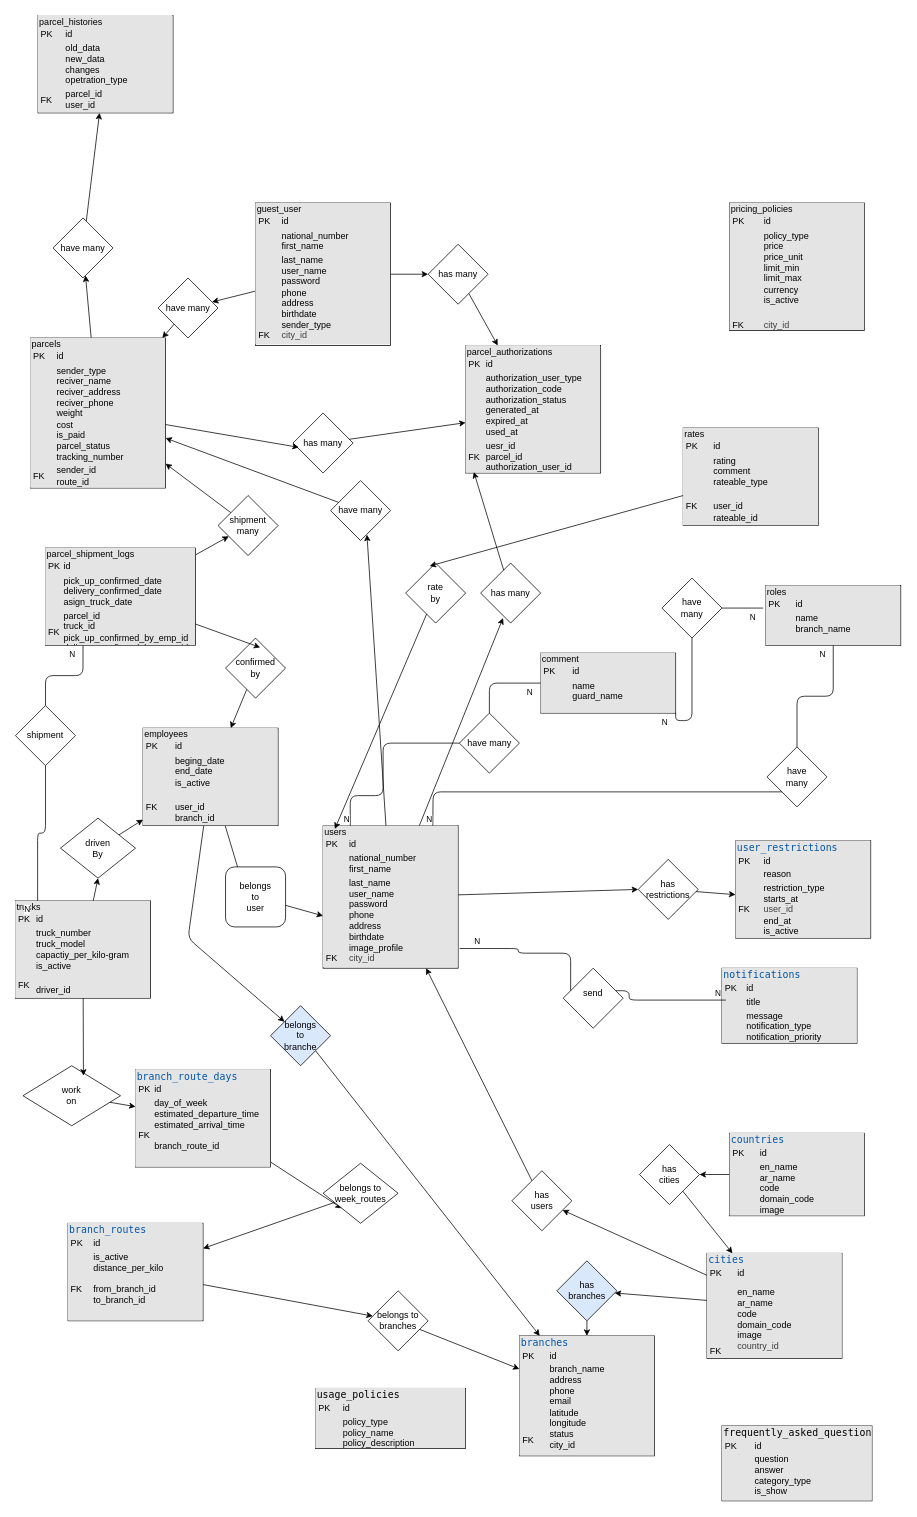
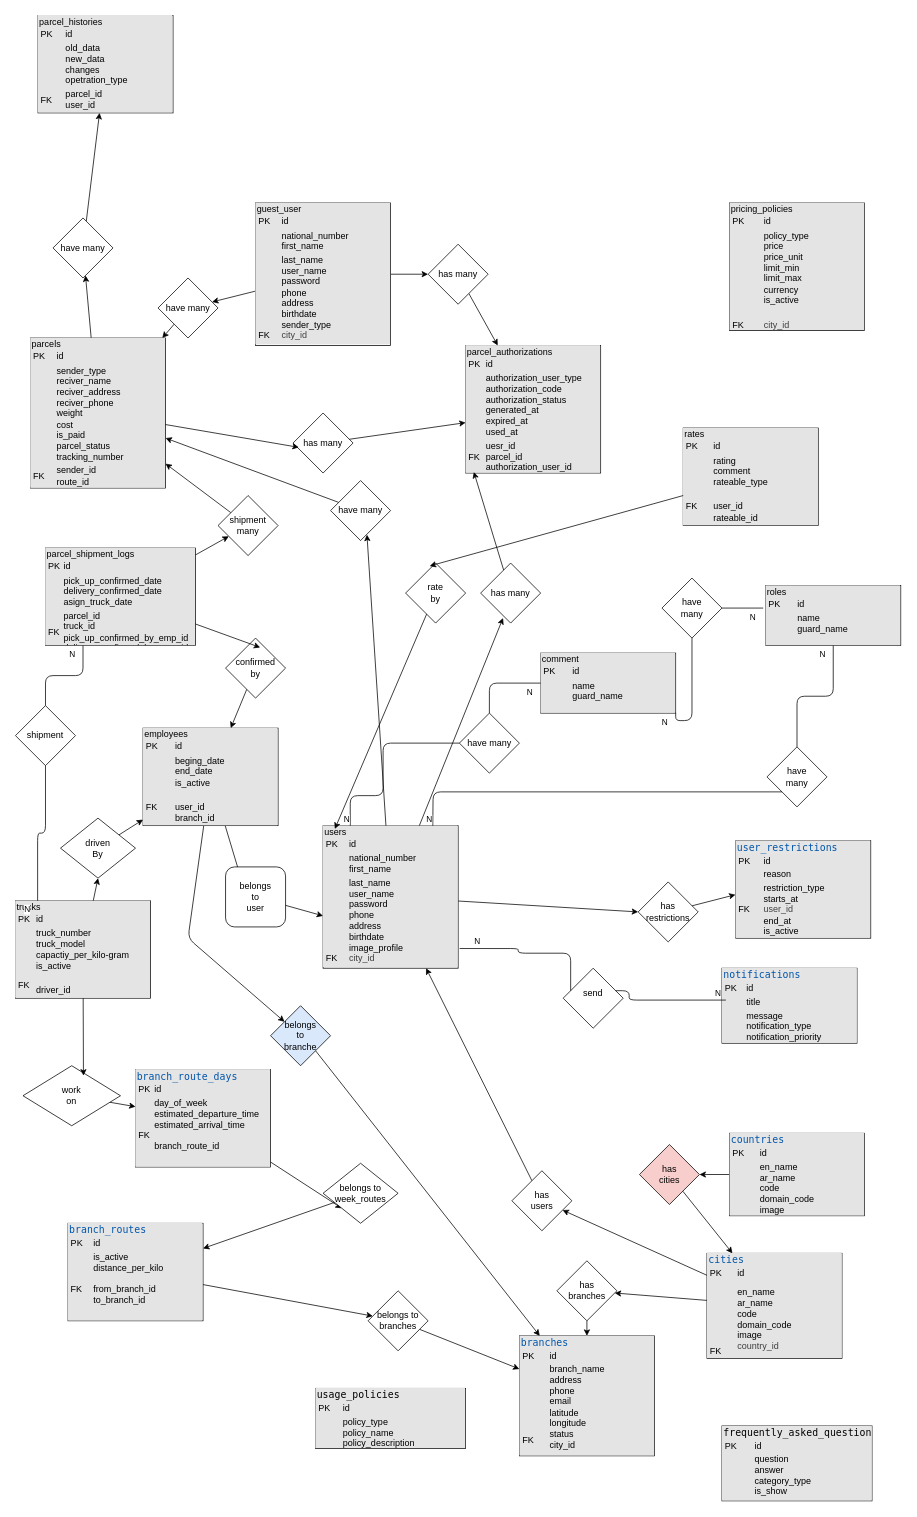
node "roles PK id name branch_name": label "roles PK id name branch_name" -> "roles PK id name guard_name"
node "has restrictions": moved (668, 889) -> (668, 912)
node "has cities": fillcolor #ffffff -> #f8cecc
node "has branches": fillcolor #dae8fc -> #ffffff
